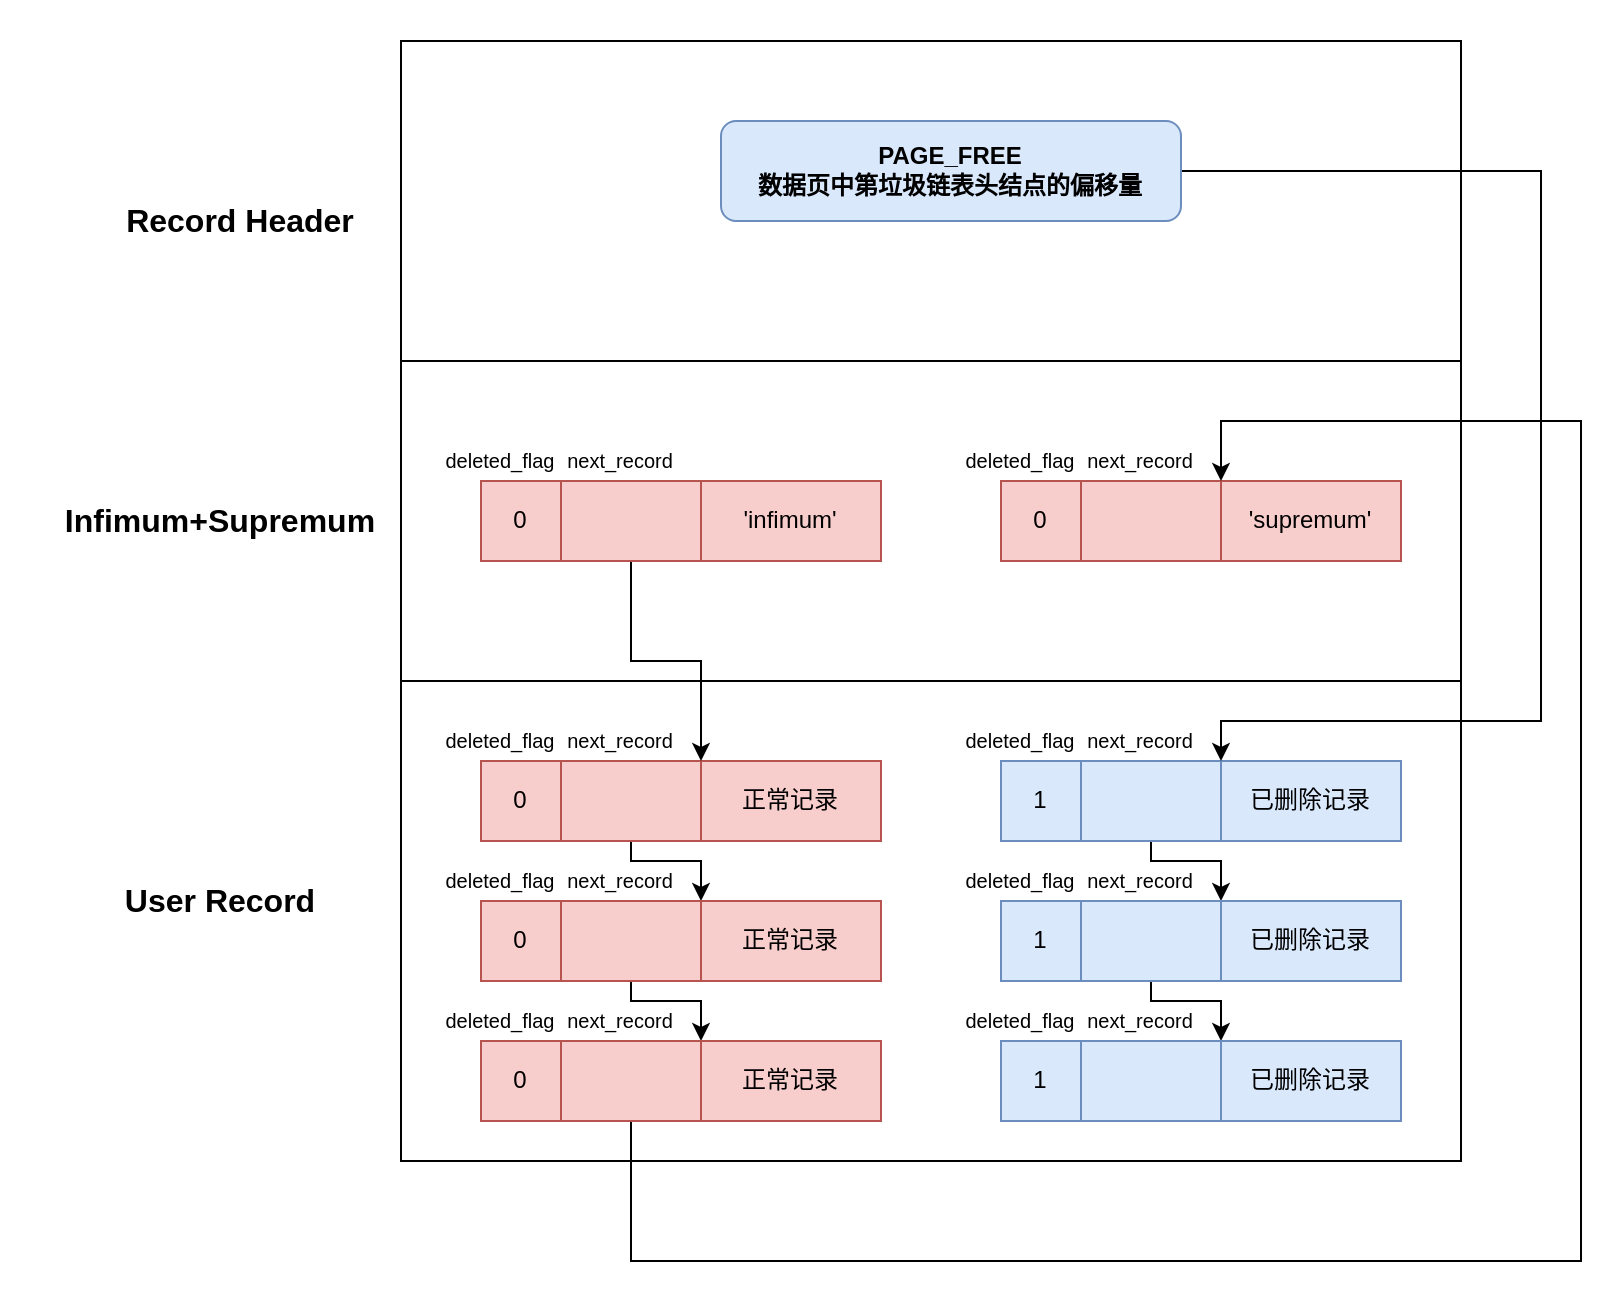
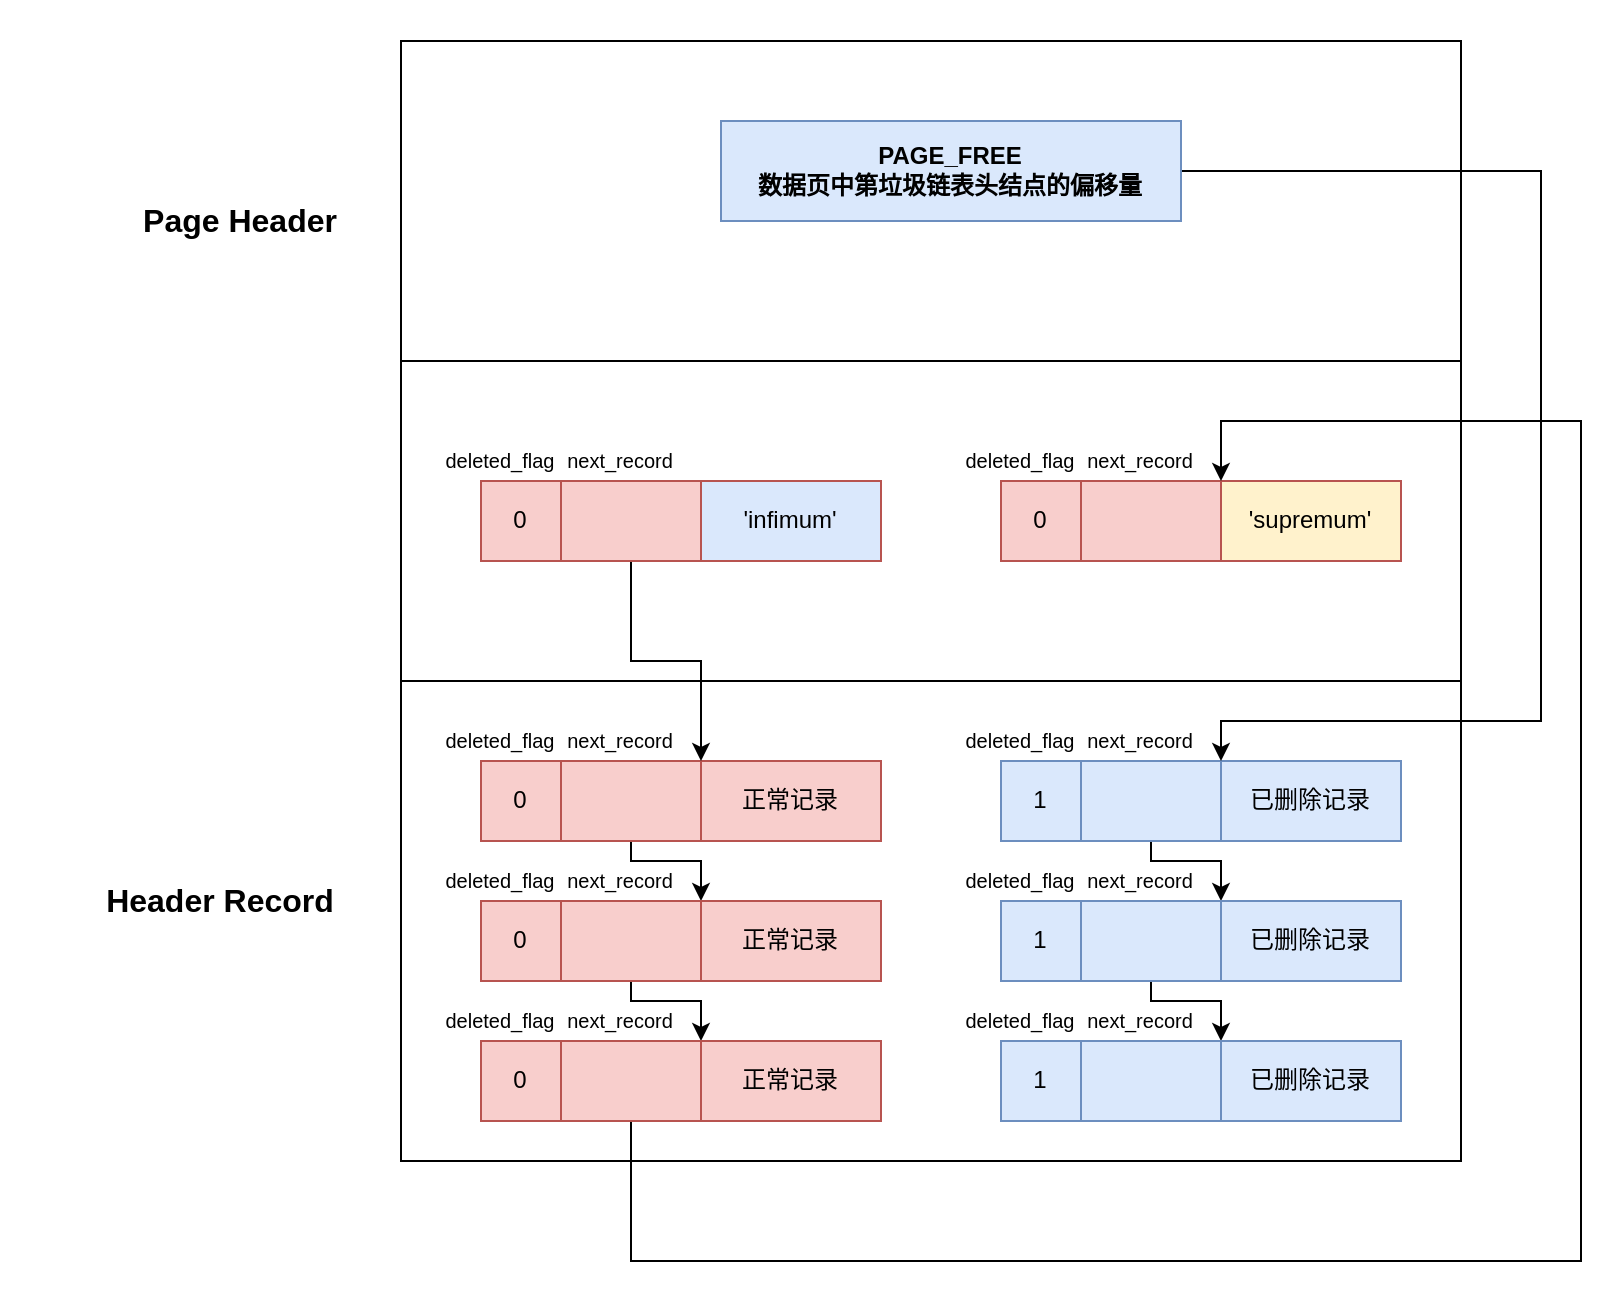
node "PAGE_FREE 数据页中第垃圾链表头结点的偏移量": shape rounded rectangle -> rectangle
node "Record Header": label "Record Header" -> "Page Header"
node "Infimum+Supremum": removed
node "'infimum'": fillcolor #f8cecc -> #dae8fc
node "'supremum'": fillcolor #f8cecc -> #fff2cc
node "User Record": label "User Record" -> "Header Record"
